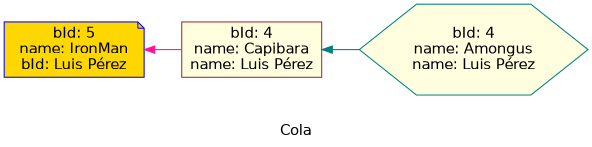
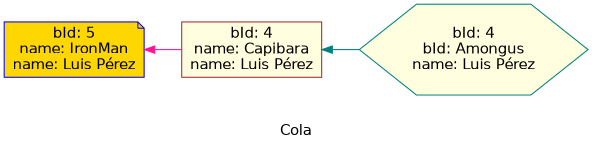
node "bId: 5 name: IronMan bId: Luis Pérez": label "bId: 5 name: IronMan bId: Luis Pérez" -> "bId: 5 name: IronMan name: Luis Pérez"
node "bId: 4 name: Amongus name: Luis Pérez": label "bId: 4 name: Amongus name: Luis Pérez" -> "bId: 4 bId: Amongus name: Luis Pérez"
